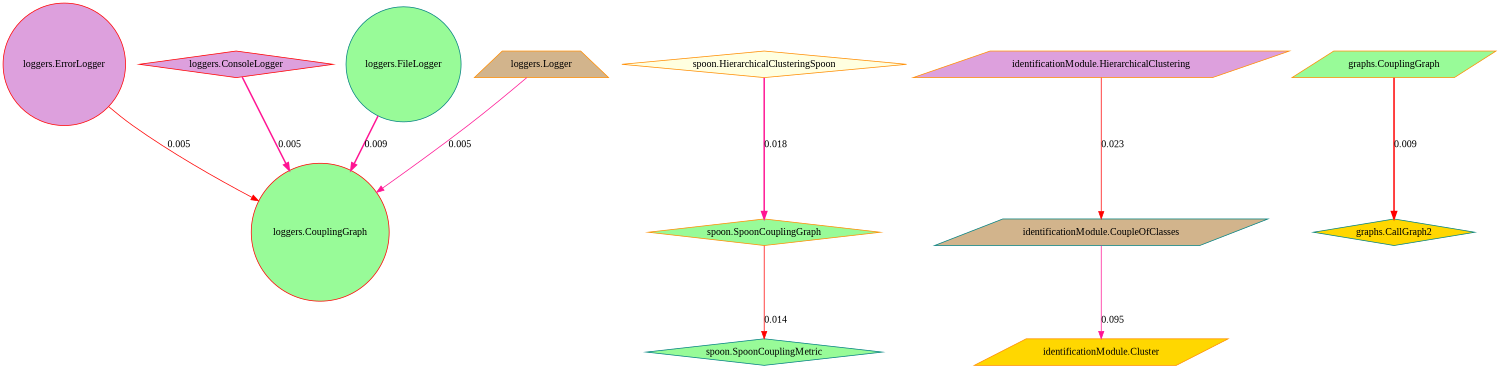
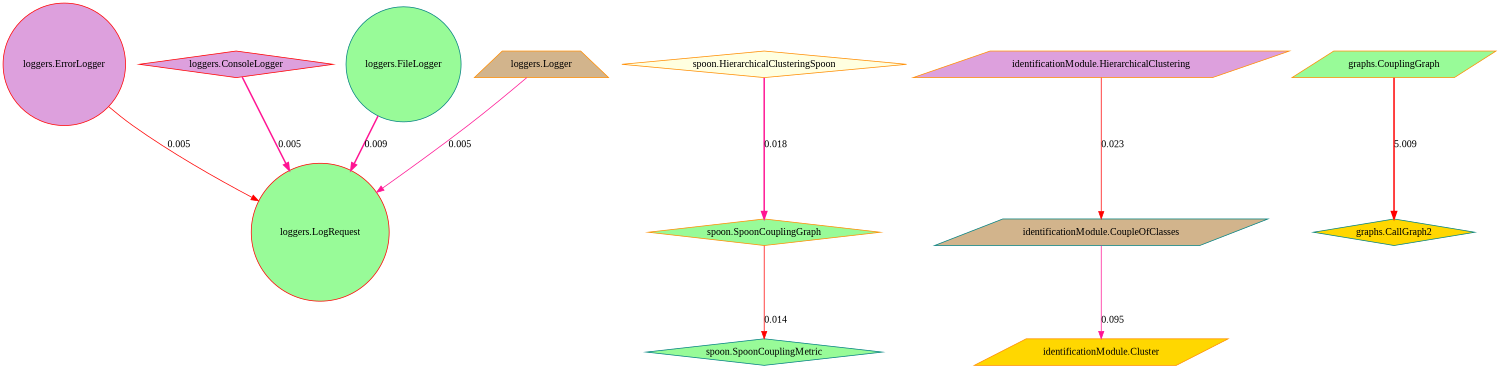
edge "graphs.CouplingGraph" -> "graphs.CallGraph2": label "0.009 " -> "5.009 "
node "loggers.CouplingGraph": label "loggers.CouplingGraph" -> "loggers.LogRequest"
